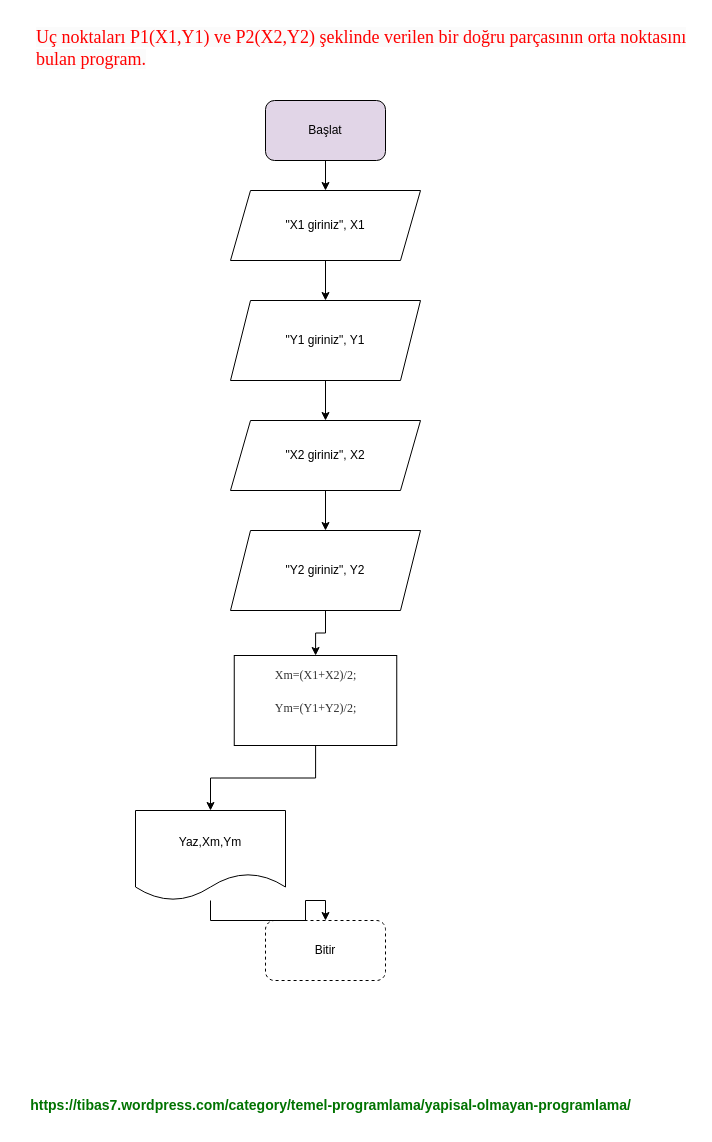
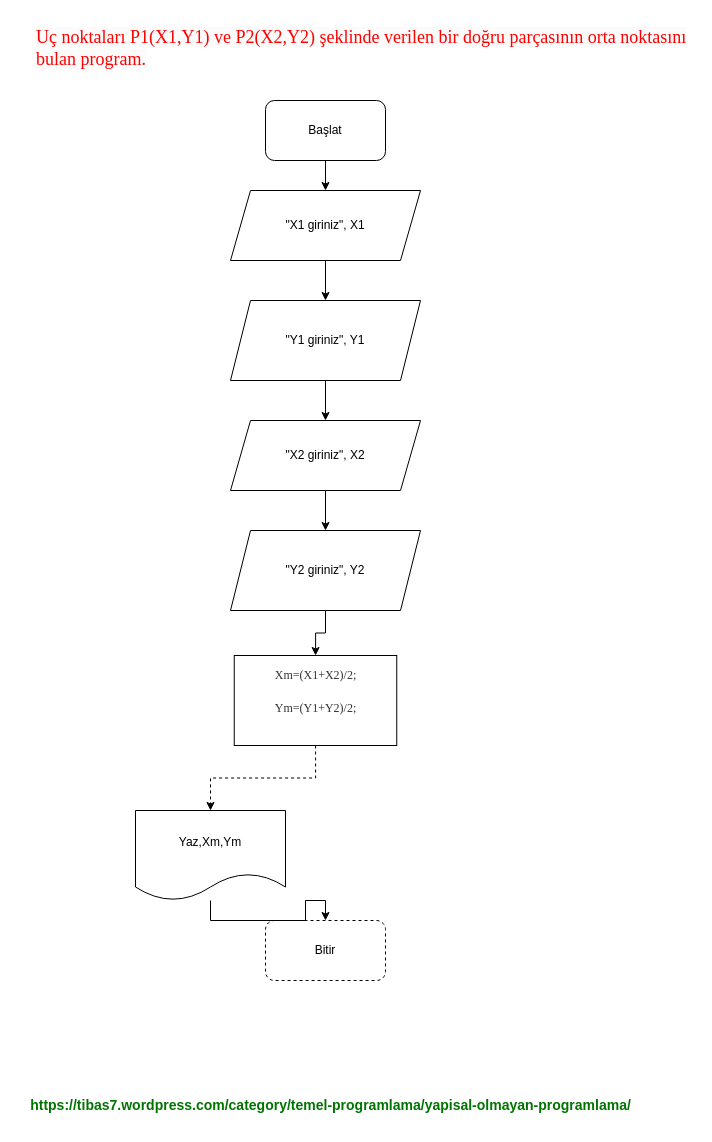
node "Başlat": fillcolor #e1d5e7 -> #ffffff
edge "Xm=(X1+X2)/2; Ym=(Y1+Y2)/2;" -> "Yaz,Xm,Ym": style solid -> dashed
